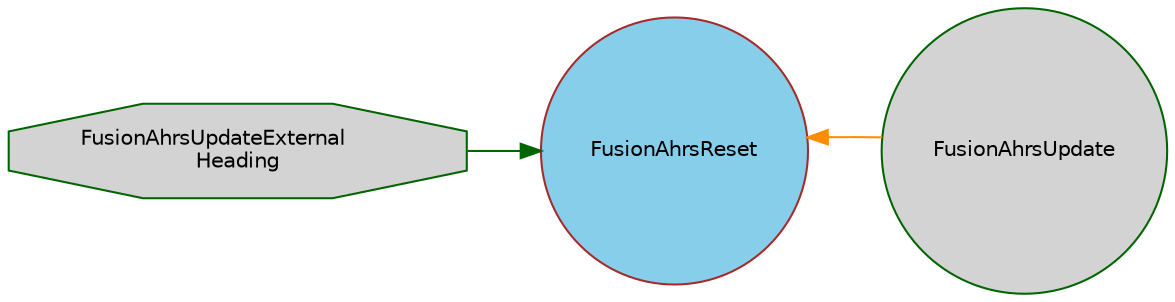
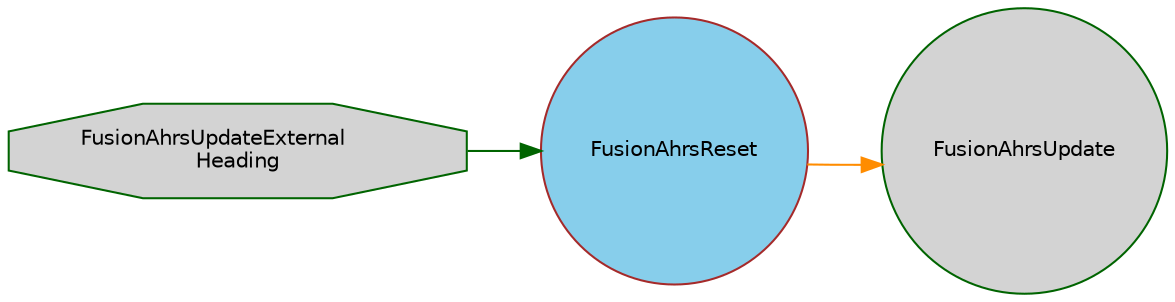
edge "FusionAhrsUpdate" -> "FusionAhrsReset": reversed
